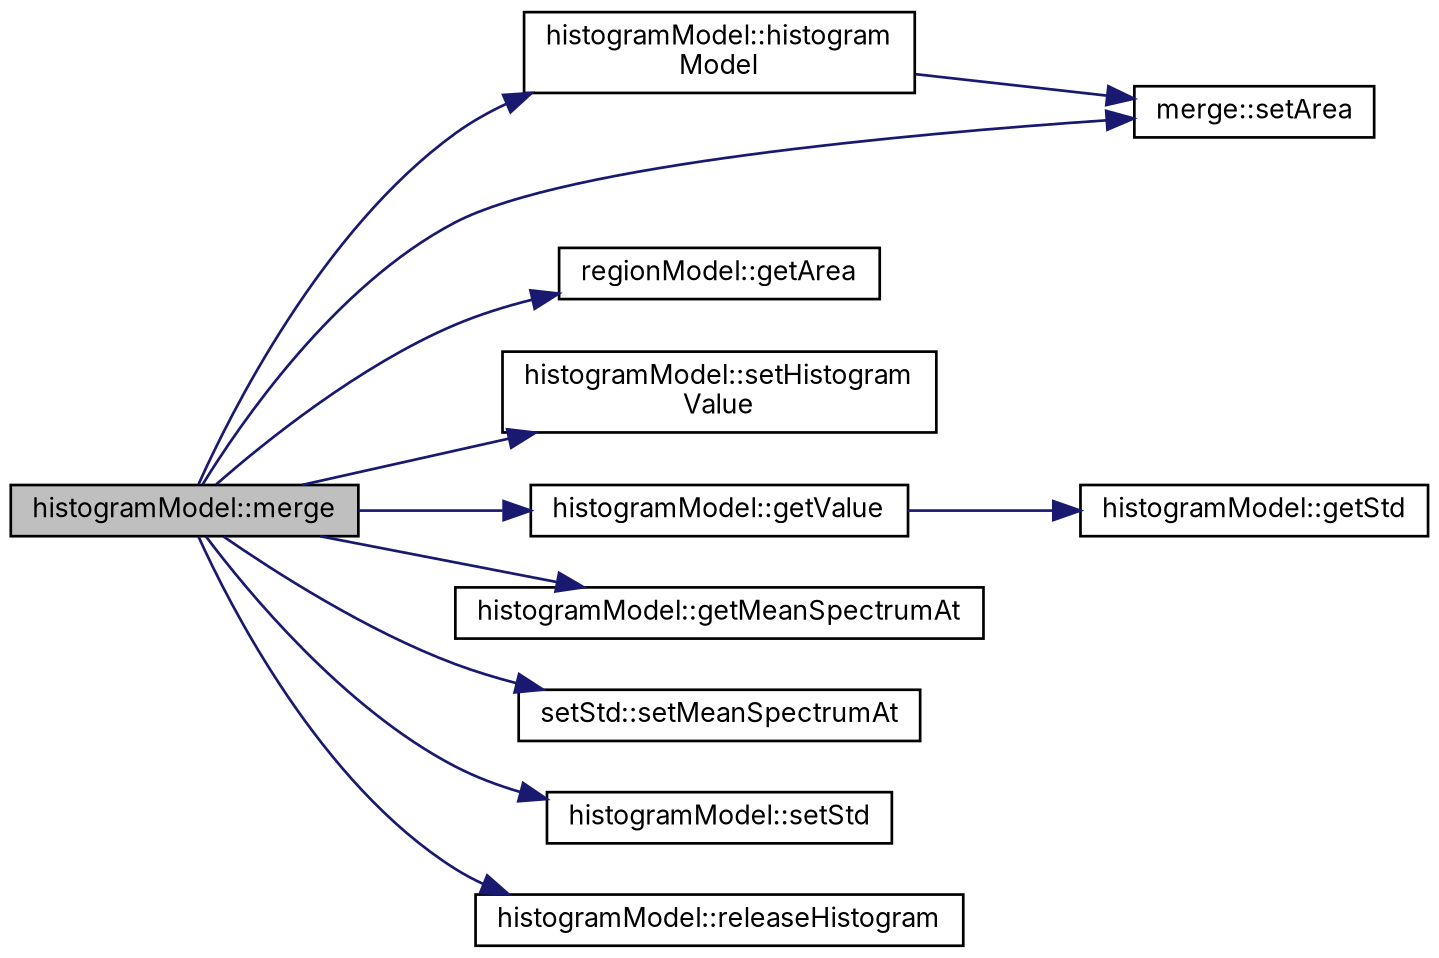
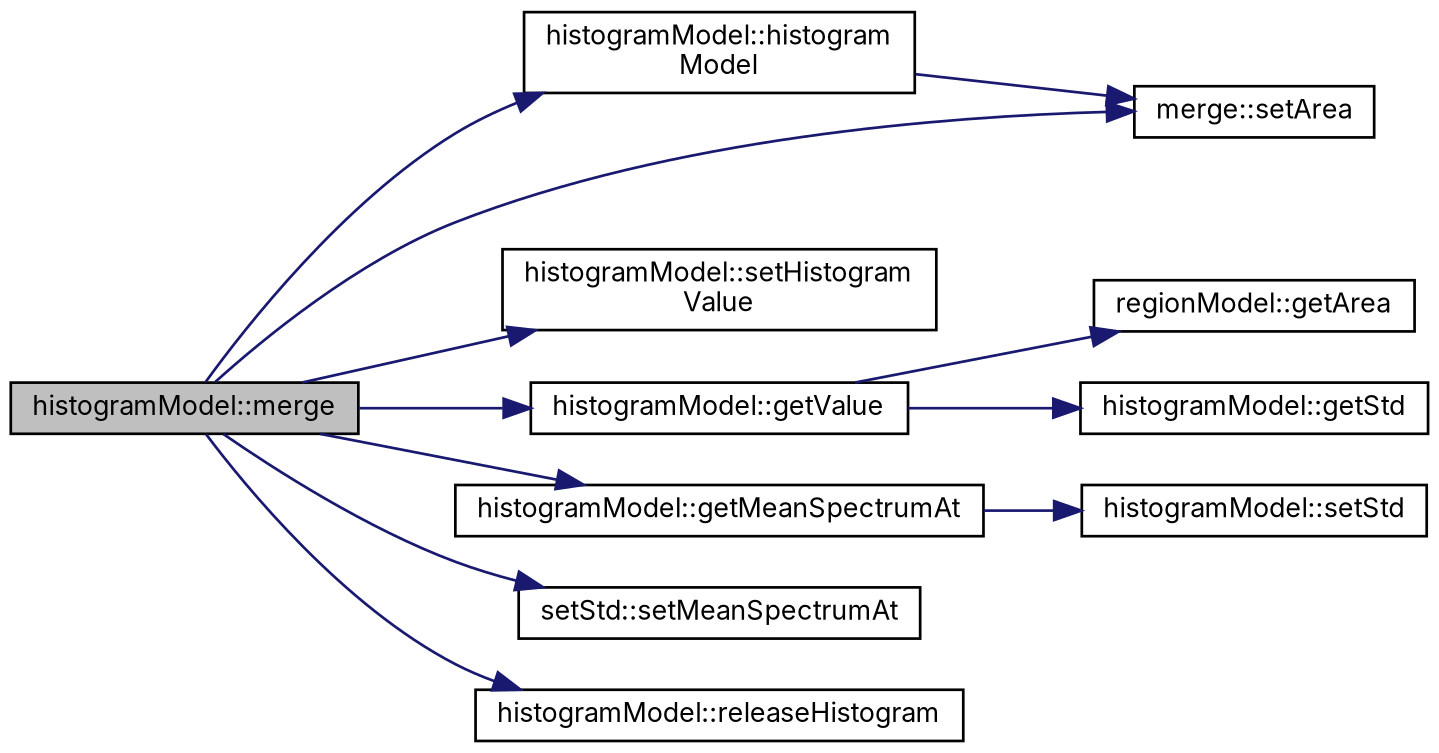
edge "histogramModel::merge" -> "regionModel::getArea": now "histogramModel::getValue" -> "regionModel::getArea"
edge "histogramModel::merge" -> "histogramModel::setStd": now "histogramModel::getMeanSpectrumAt" -> "histogramModel::setStd"
